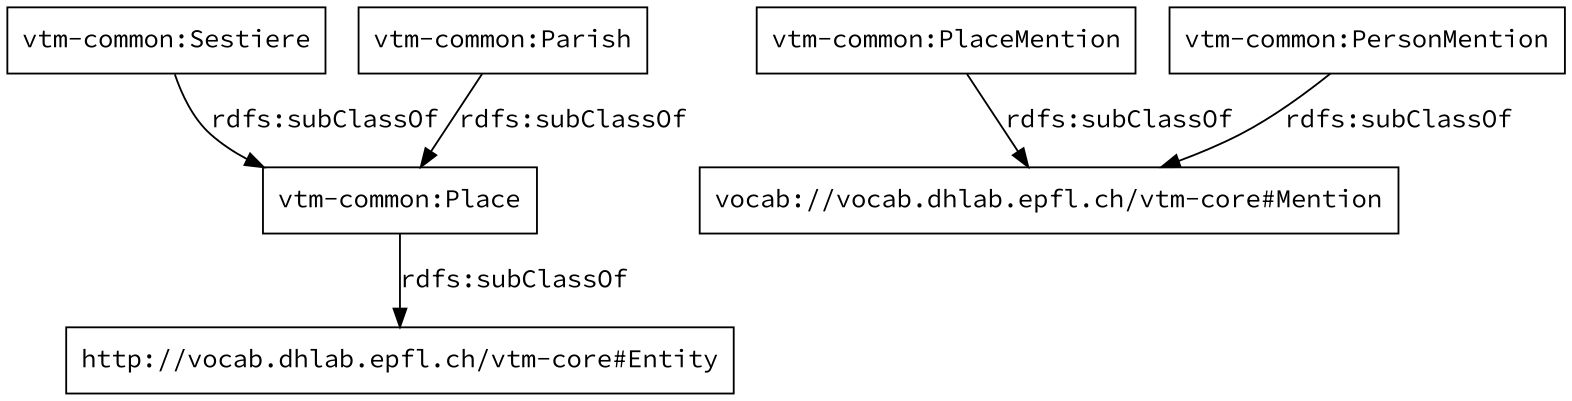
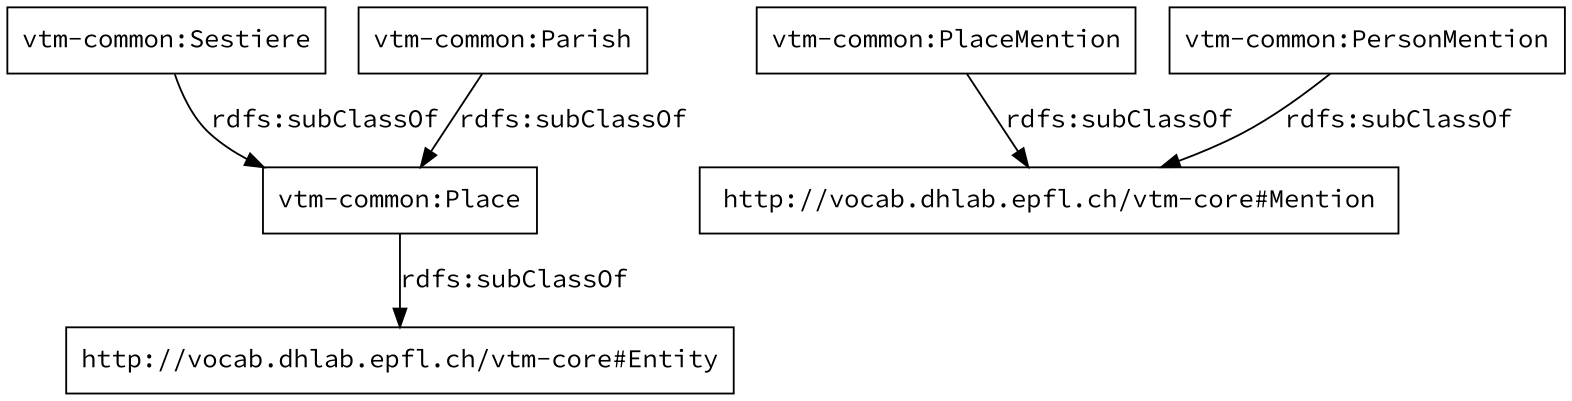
node "vocab://vocab.dhlab.epfl.ch/vtm-core#Mention": label "vocab://vocab.dhlab.epfl.ch/vtm-core#Mention" -> "http://vocab.dhlab.epfl.ch/vtm-core#Mention"
